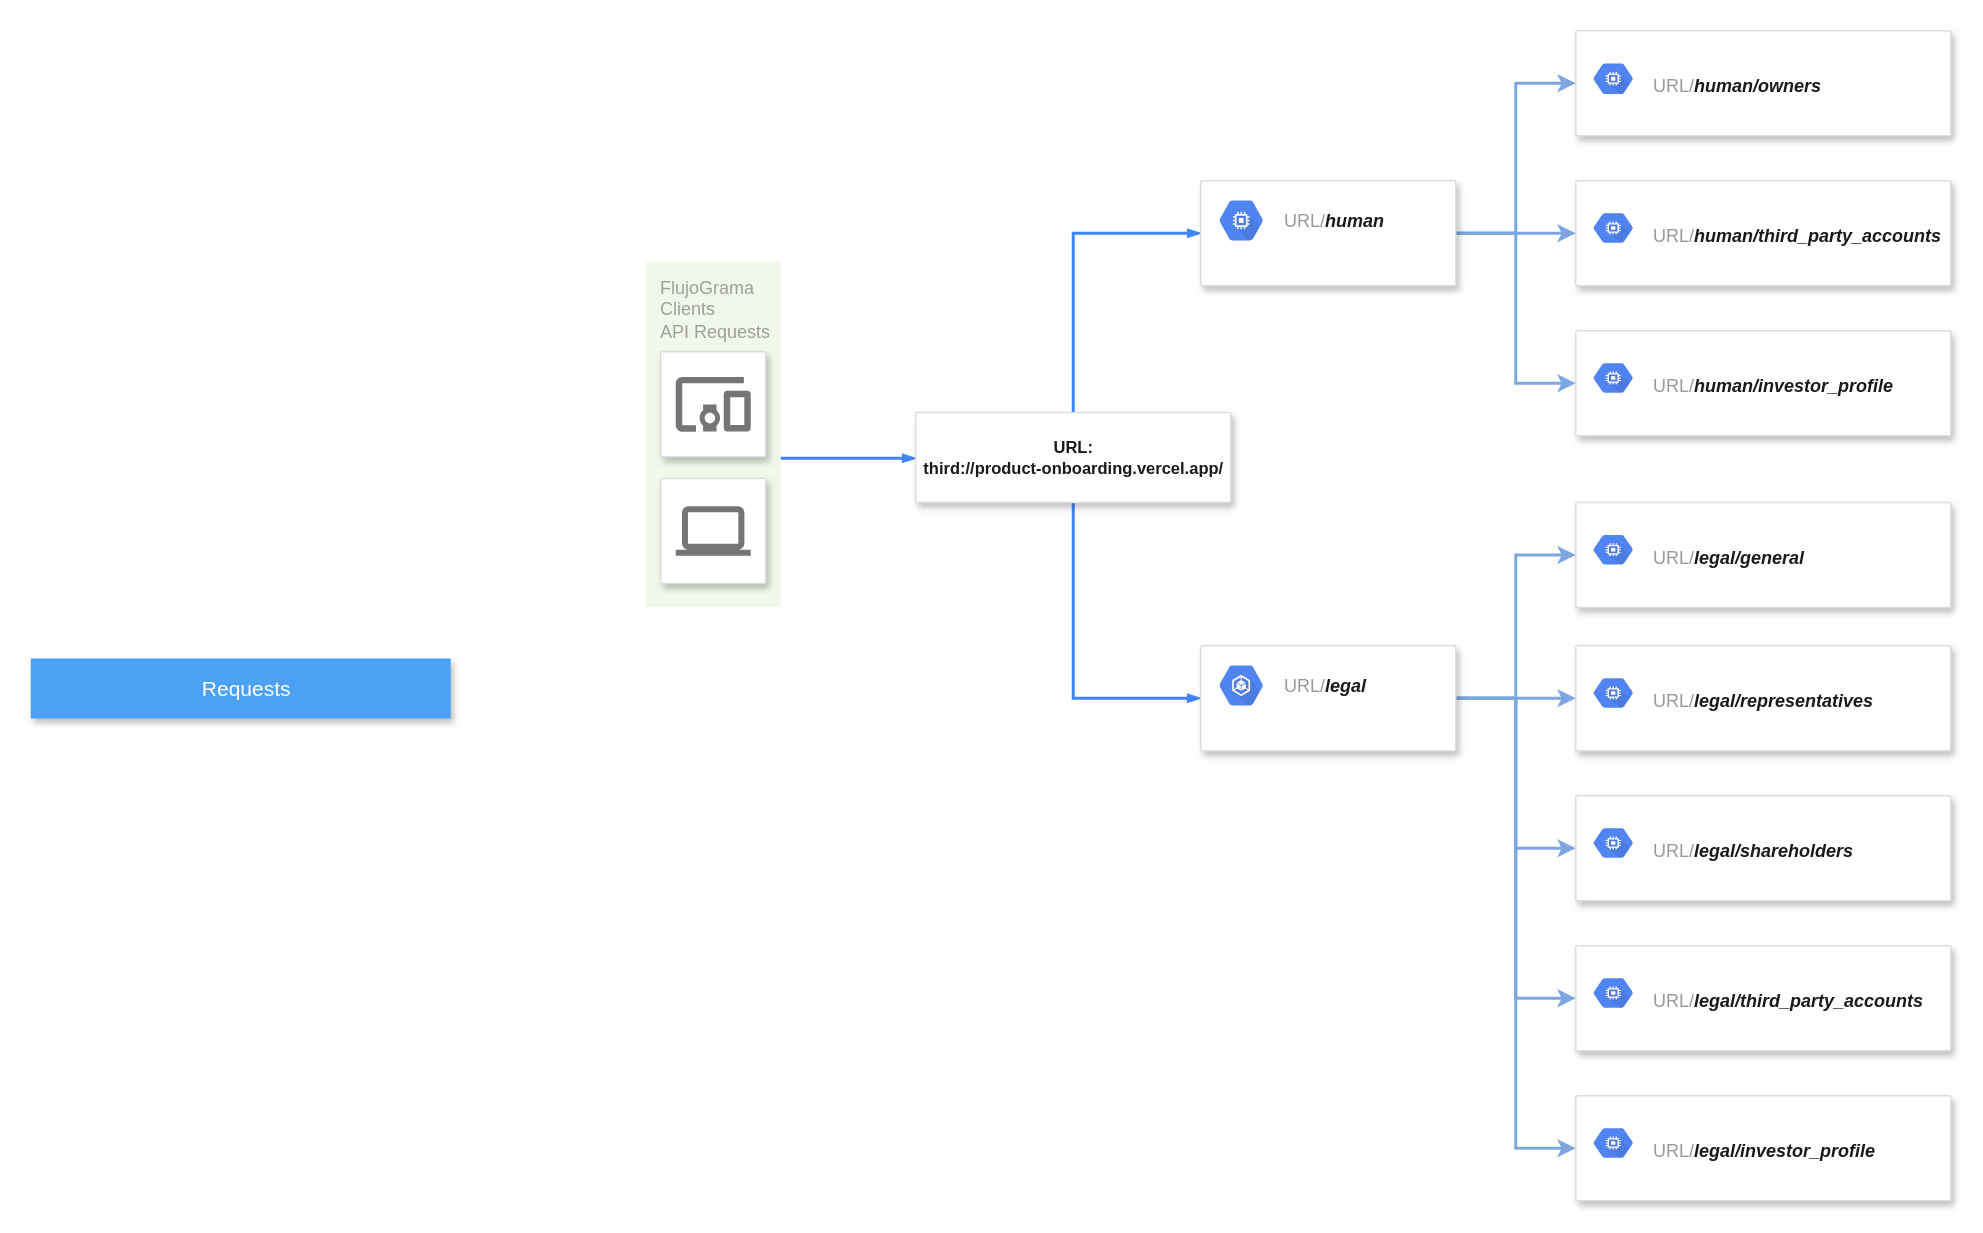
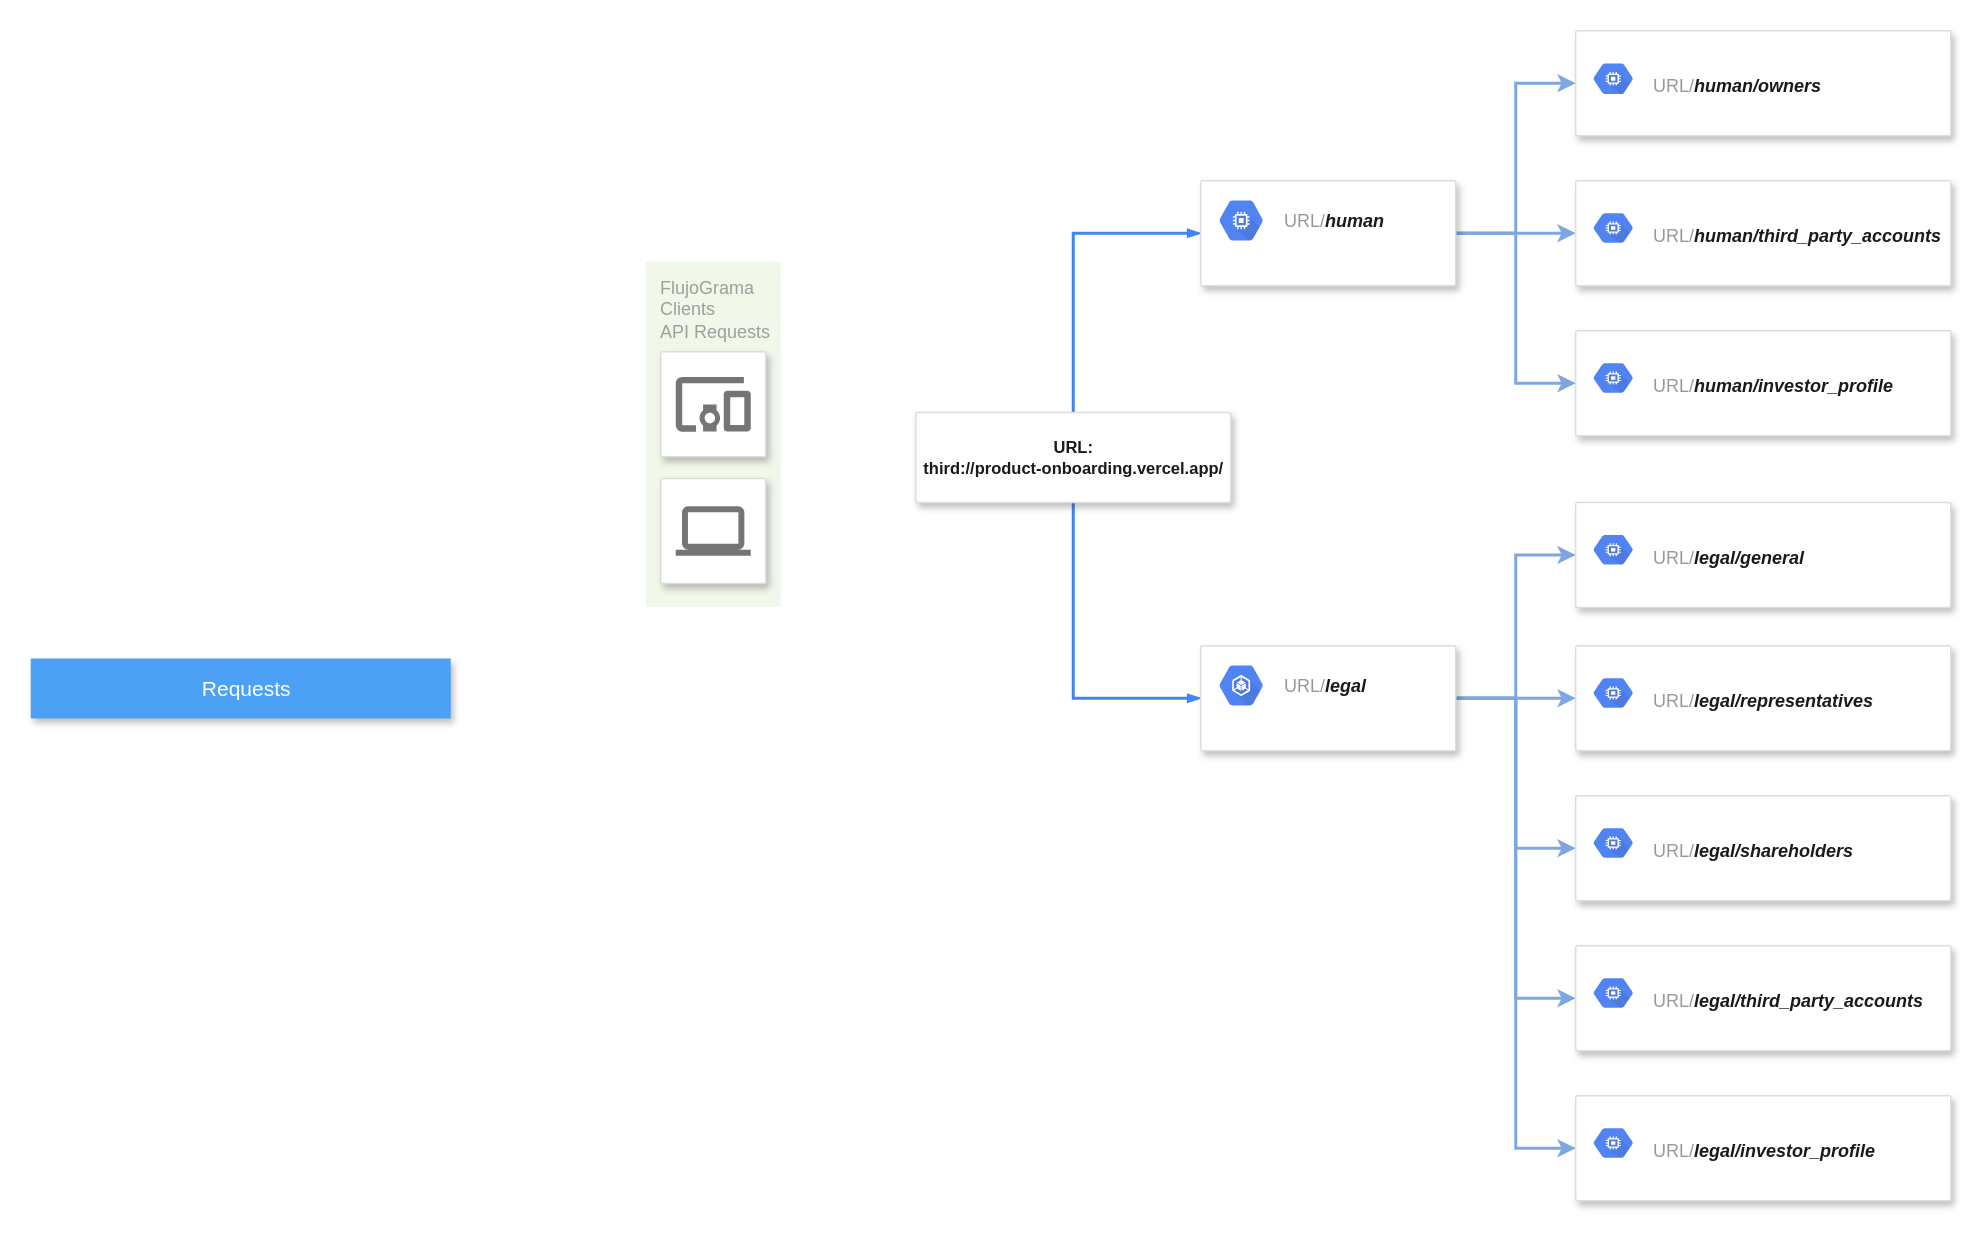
edge "FlujoGrama Clients API Requests" -> "URL: third://product-onboarding.vercel.app/": removed
